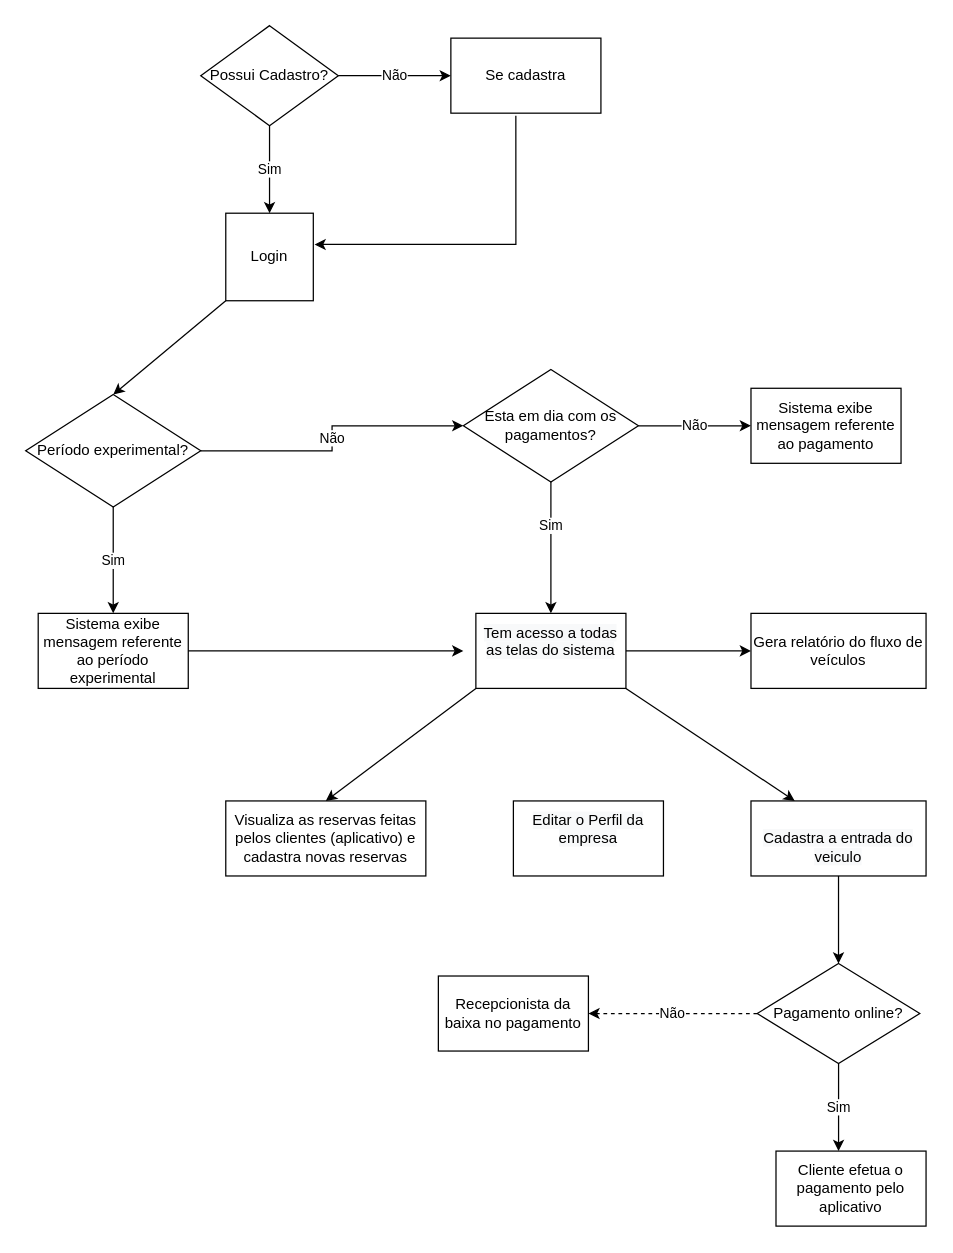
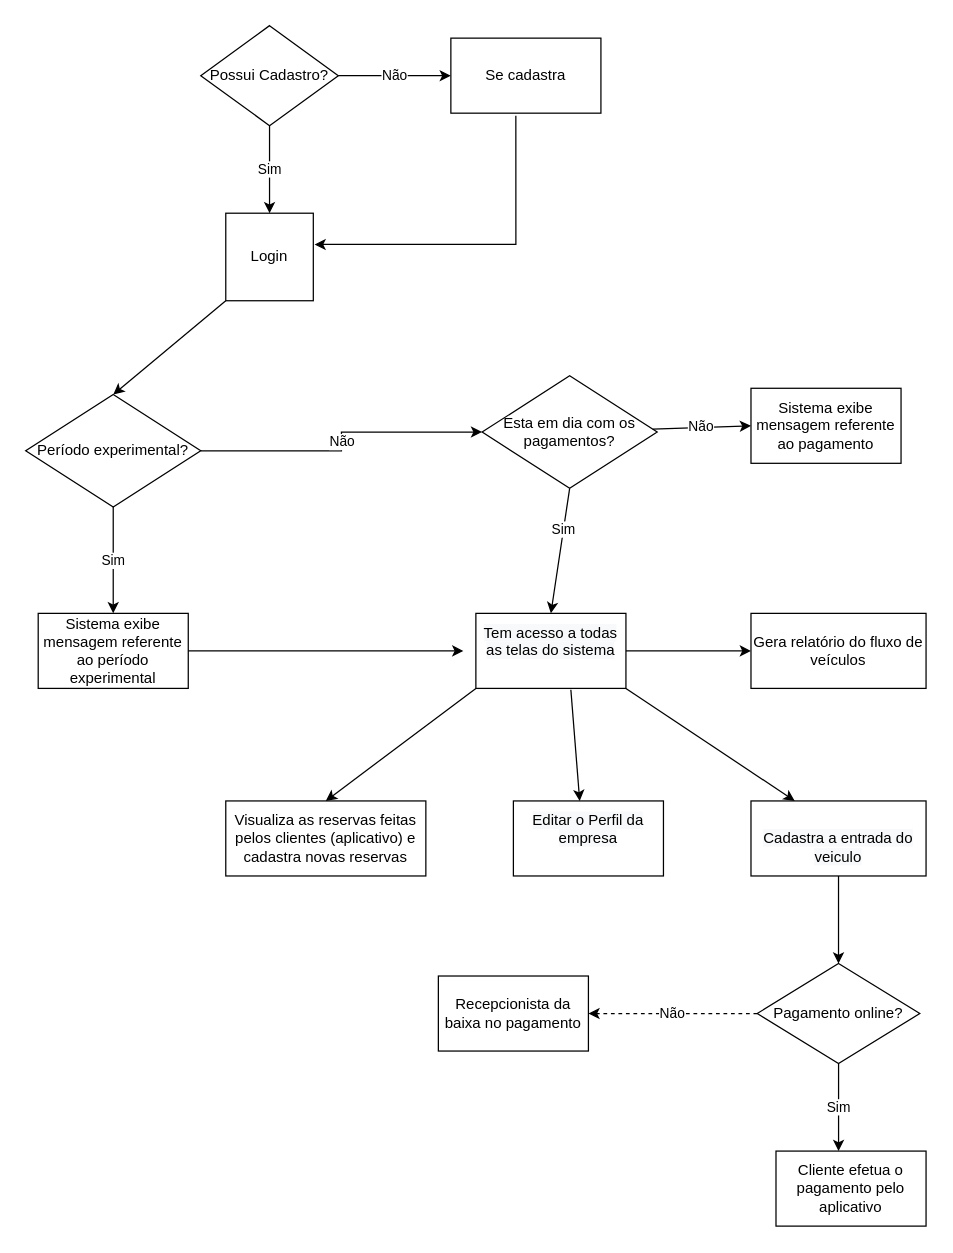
node "Esta em dia com os pagamentos?": moved (551, 426) -> (569, 432)
edge "Tem acesso a todas as telas do sistema" -> "Editar o Perfil da empresa": added
